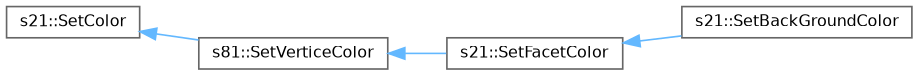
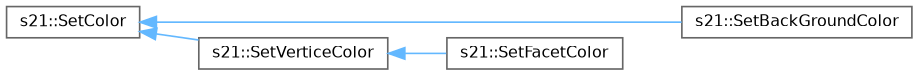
edge "s21::SetBackGroundColor" -> "s21::SetFacetColor": now "s21::SetBackGroundColor" -> "s21::SetColor"
node "s81::SetVerticeColor": label "s81::SetVerticeColor" -> "s21::SetVerticeColor"
